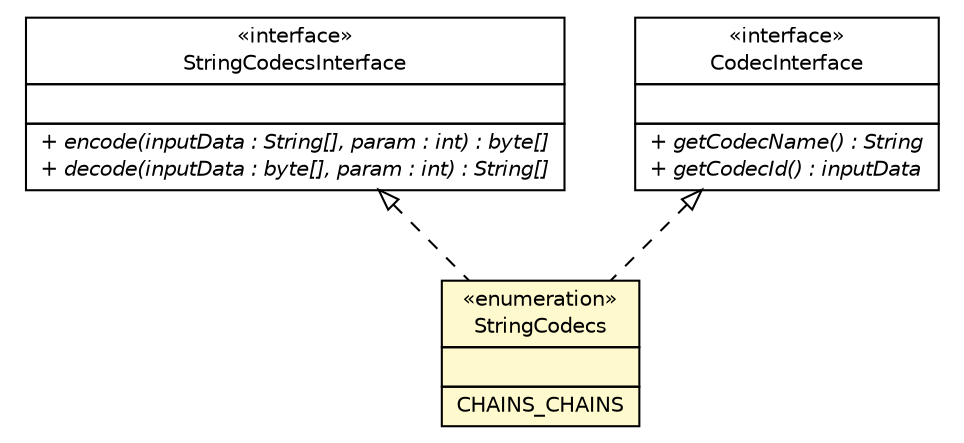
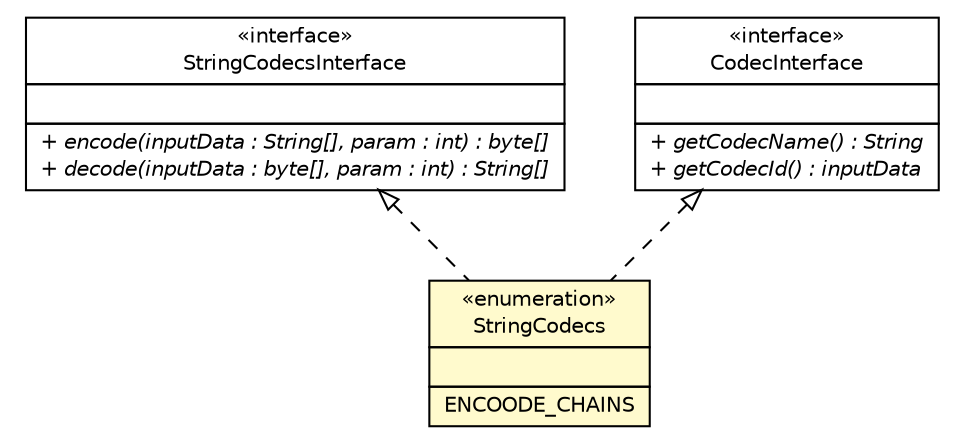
node "StringCodecs": text "CHAINS_CHAINS" -> "ENCOODE_CHAINS"
